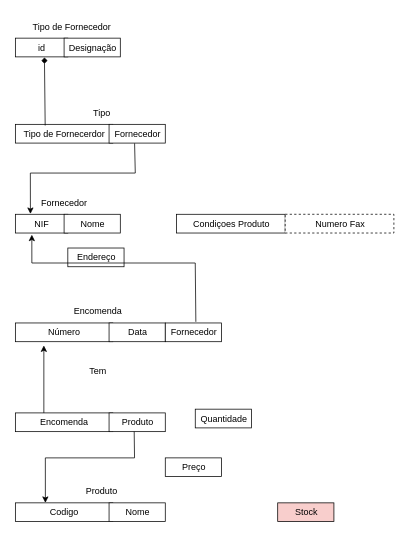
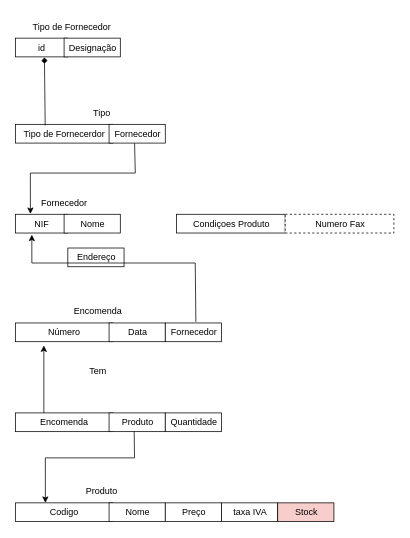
node "Quantidade": moved (224, 419) -> (194, 422)
node "Preço": moved (194, 467) -> (194, 512)
node "taxa IVA": added
